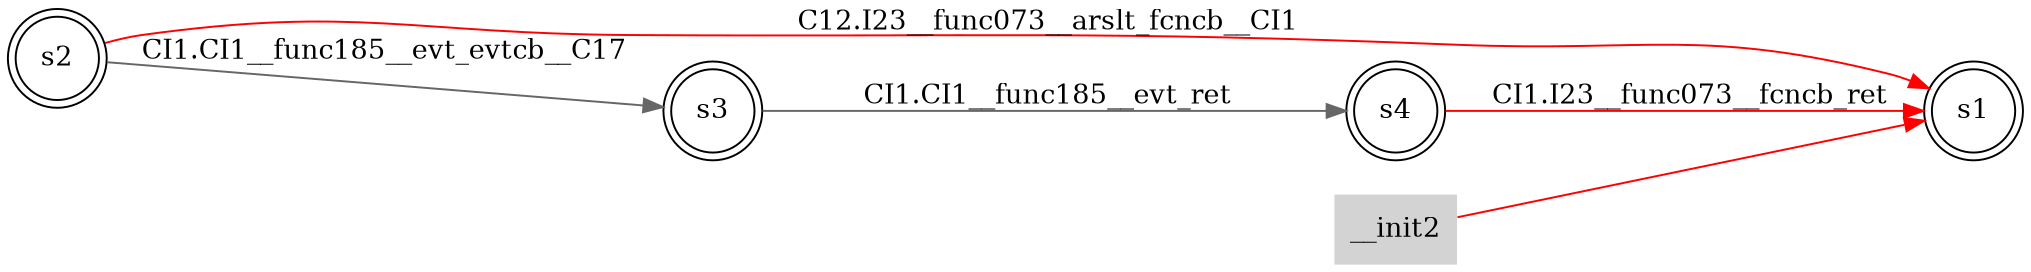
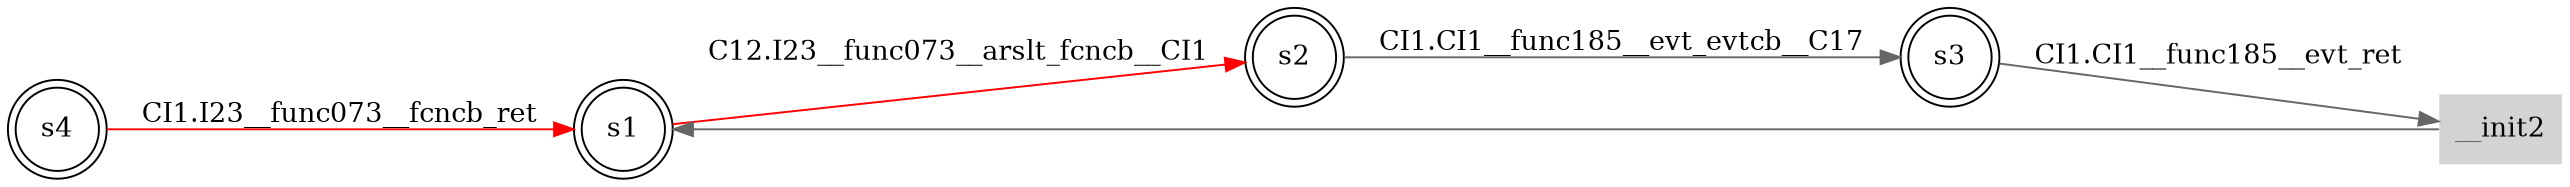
edge "s2" -> "s1": reversed
edge "s3" -> "s4": now "s3" -> "__init2"
edge "__init2" -> "s1": color red -> gray40
